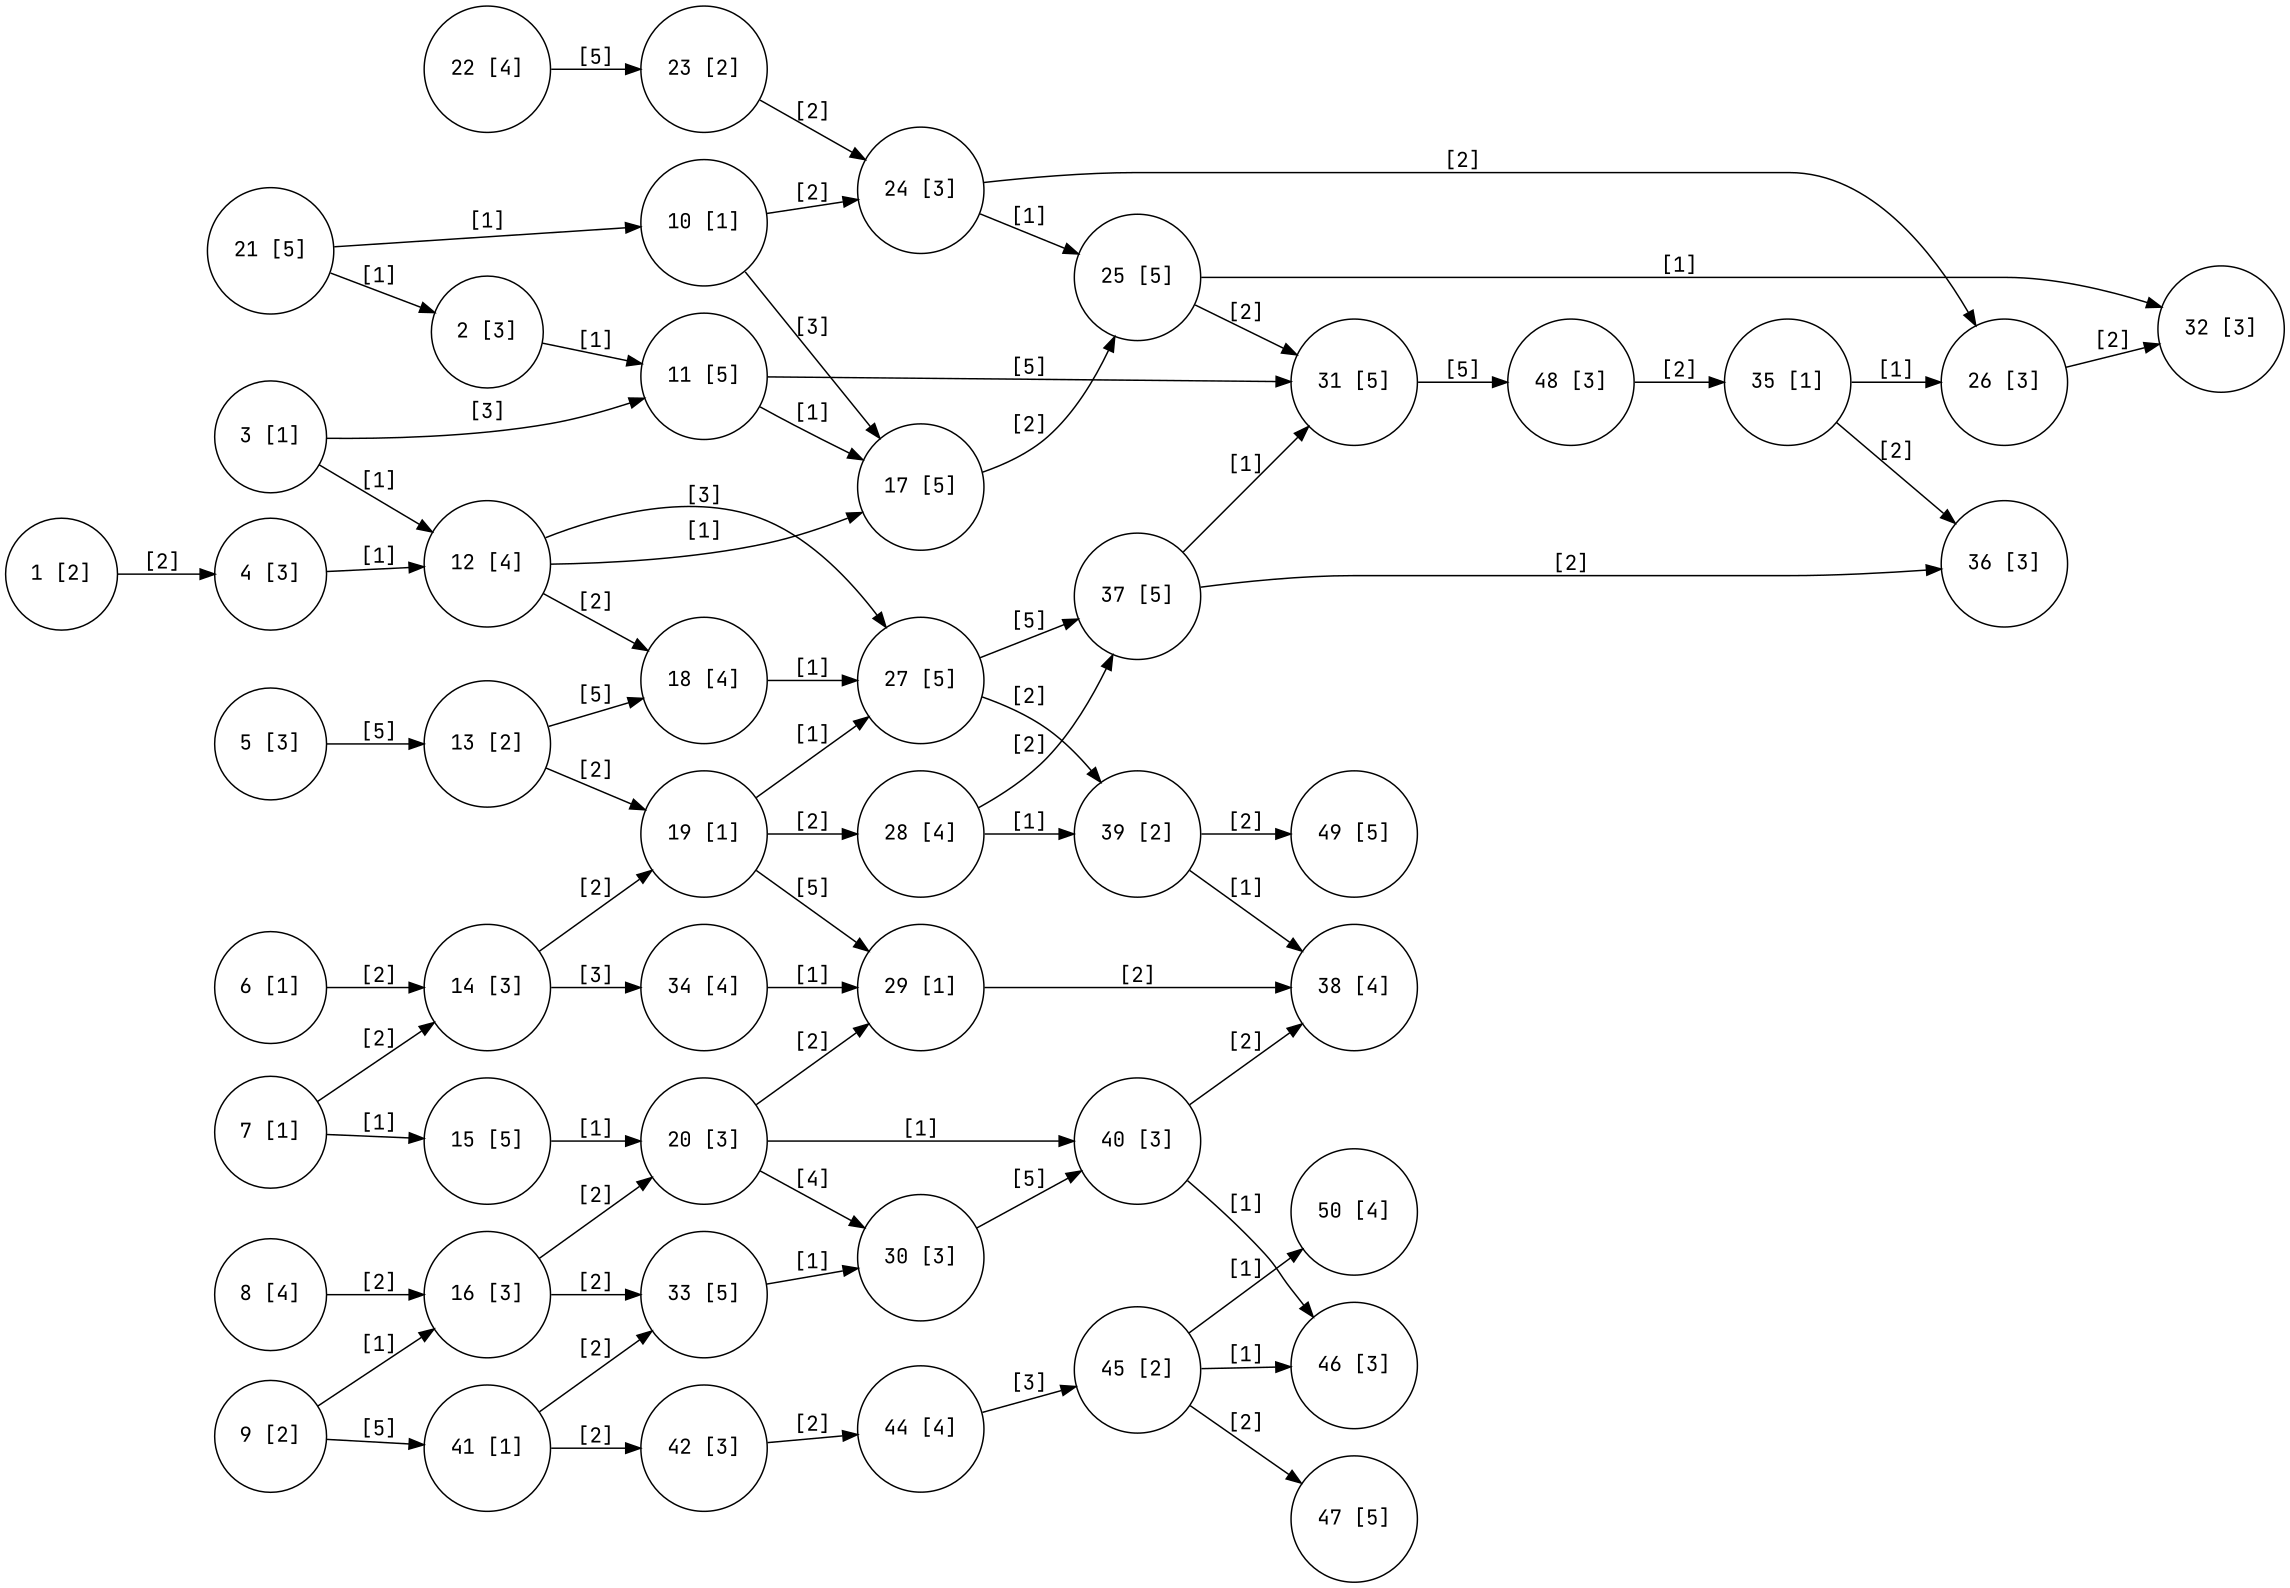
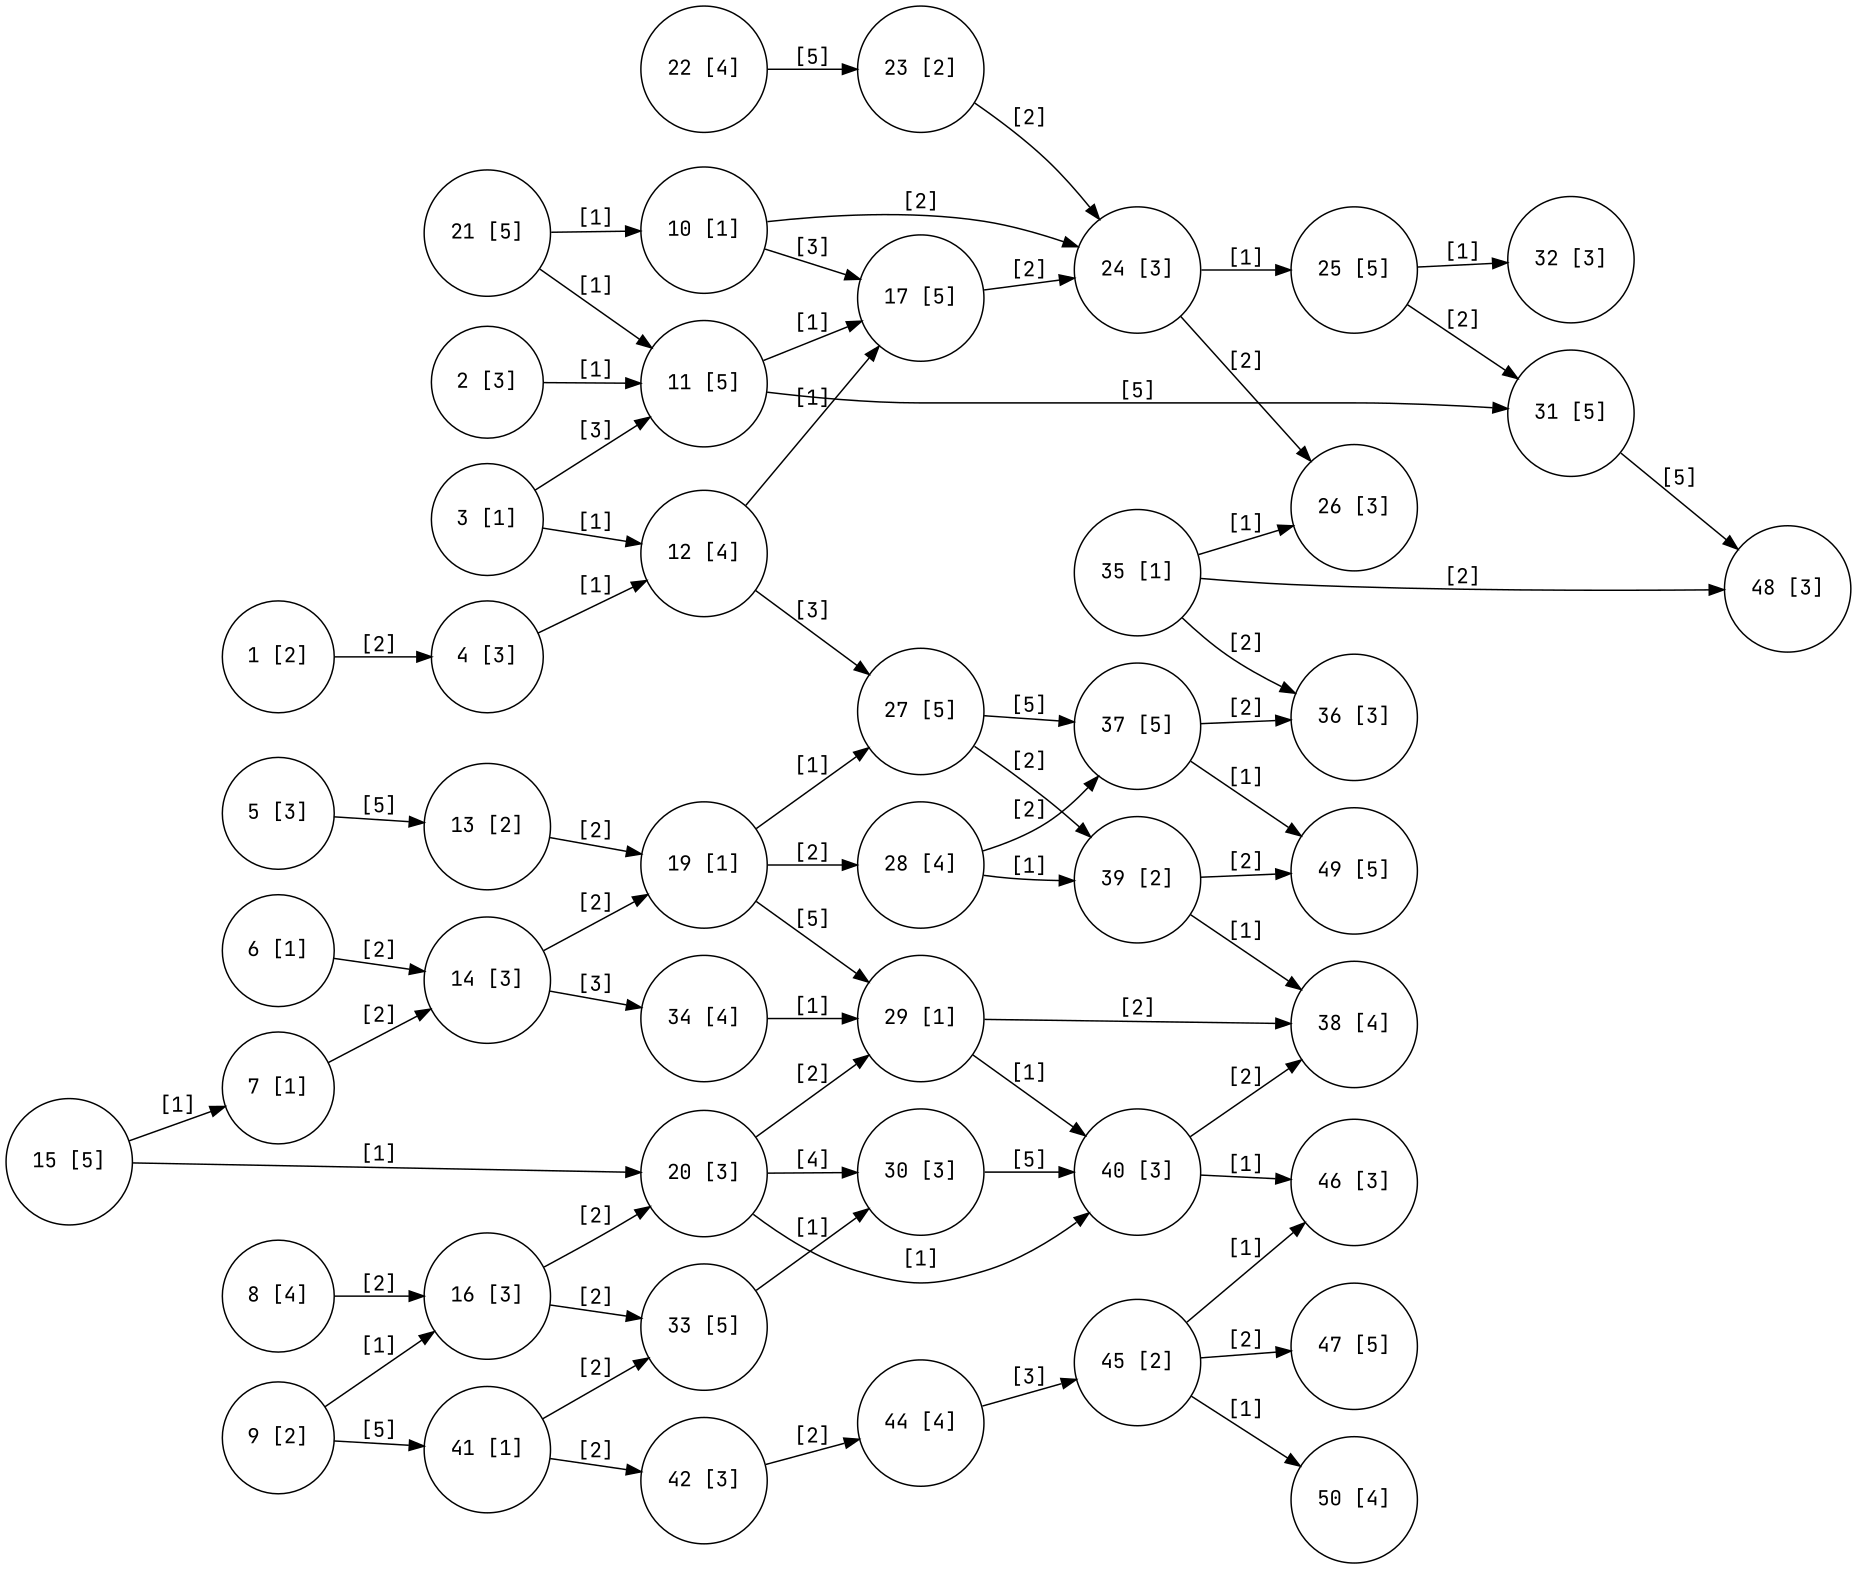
edge "21 [5]" -> "2 [3]": now "21 [5]" -> "11 [5]"
edge "26 [3]" -> "32 [3]": removed, label "[2]"
edge "48 [3]" -> "35 [1]": reversed
edge "17 [5]" -> "25 [5]": now "17 [5]" -> "24 [3]"
edge "37 [5]" -> "31 [5]": now "37 [5]" -> "49 [5]"
node "18 [4]": removed
edge "29 [1]" -> "40 [3]": added, label "[1]"
edge "7 [1]" -> "15 [5]": reversed
